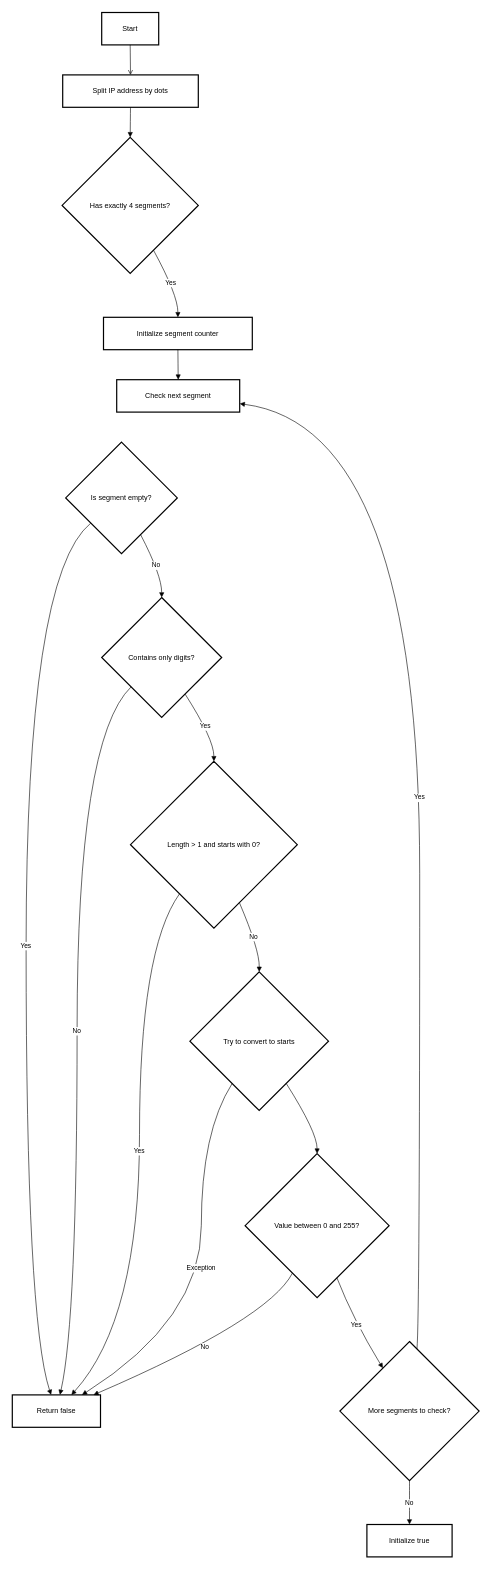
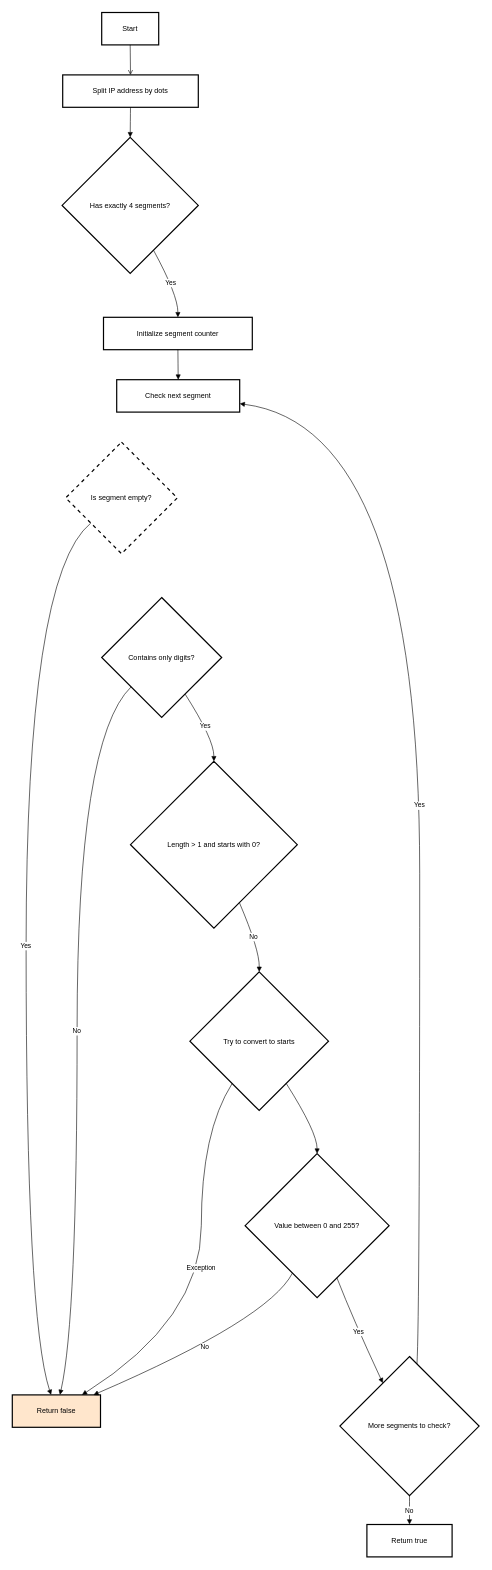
node "Is segment empty?": style solid -> dashed
edge "Is segment empty?" -> "Contains only digits?": removed, label "No"
edge "Length > 1 and starts with 0?" -> "Return false": removed, label "Yes"
node "Return false": fillcolor #ffffff -> #ffe6cc
node "More segments to check?": moved (410, 1411) -> (410, 1426)
node "Initialize true": label "Initialize true" -> "Return true"
